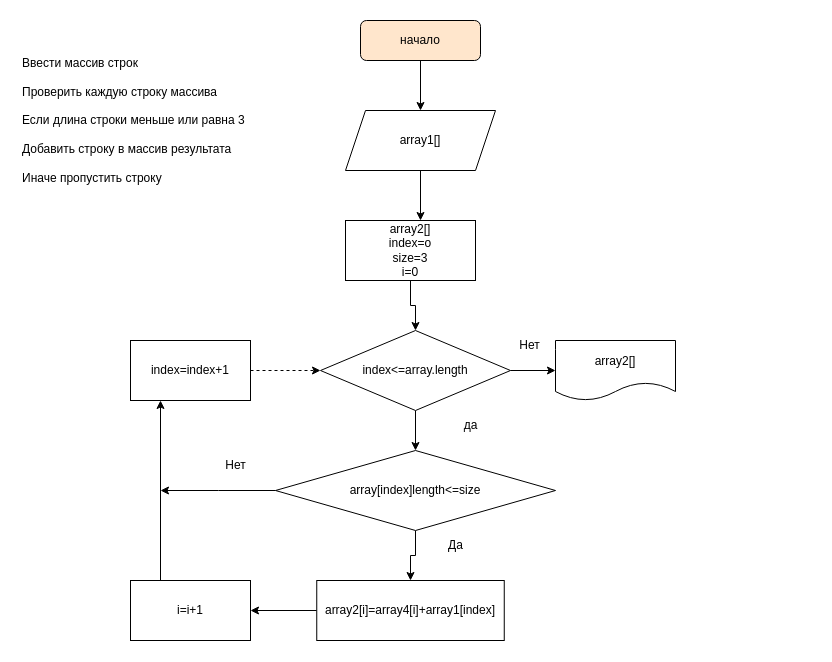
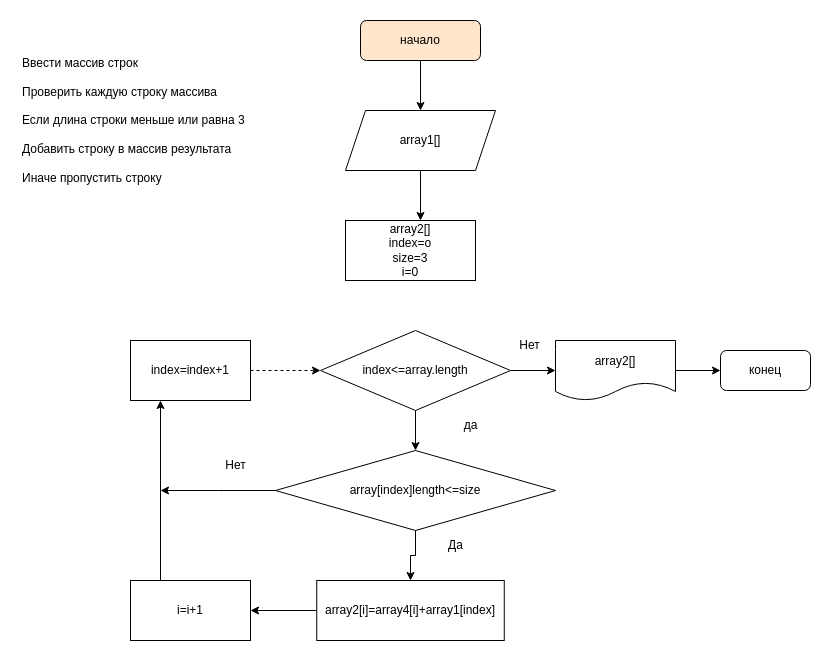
edge "array2[] index=o size=3 i=0" -> "index<=array.length": removed
edge "array2[]" -> "конец": added
node "конец": added
